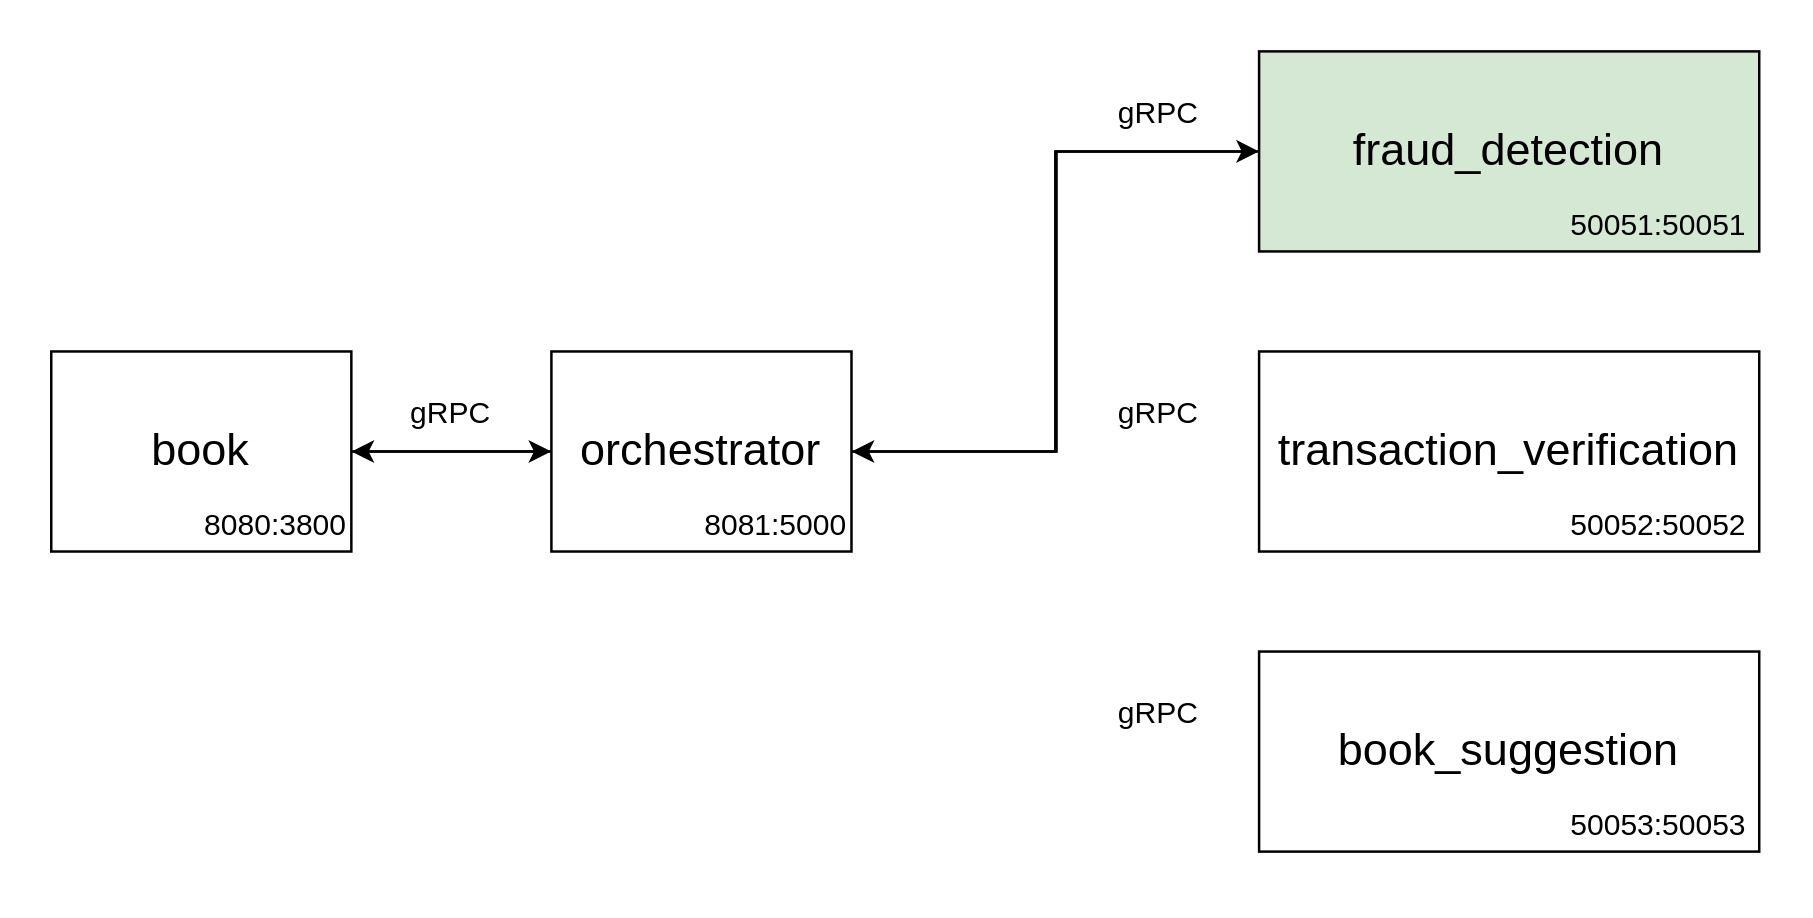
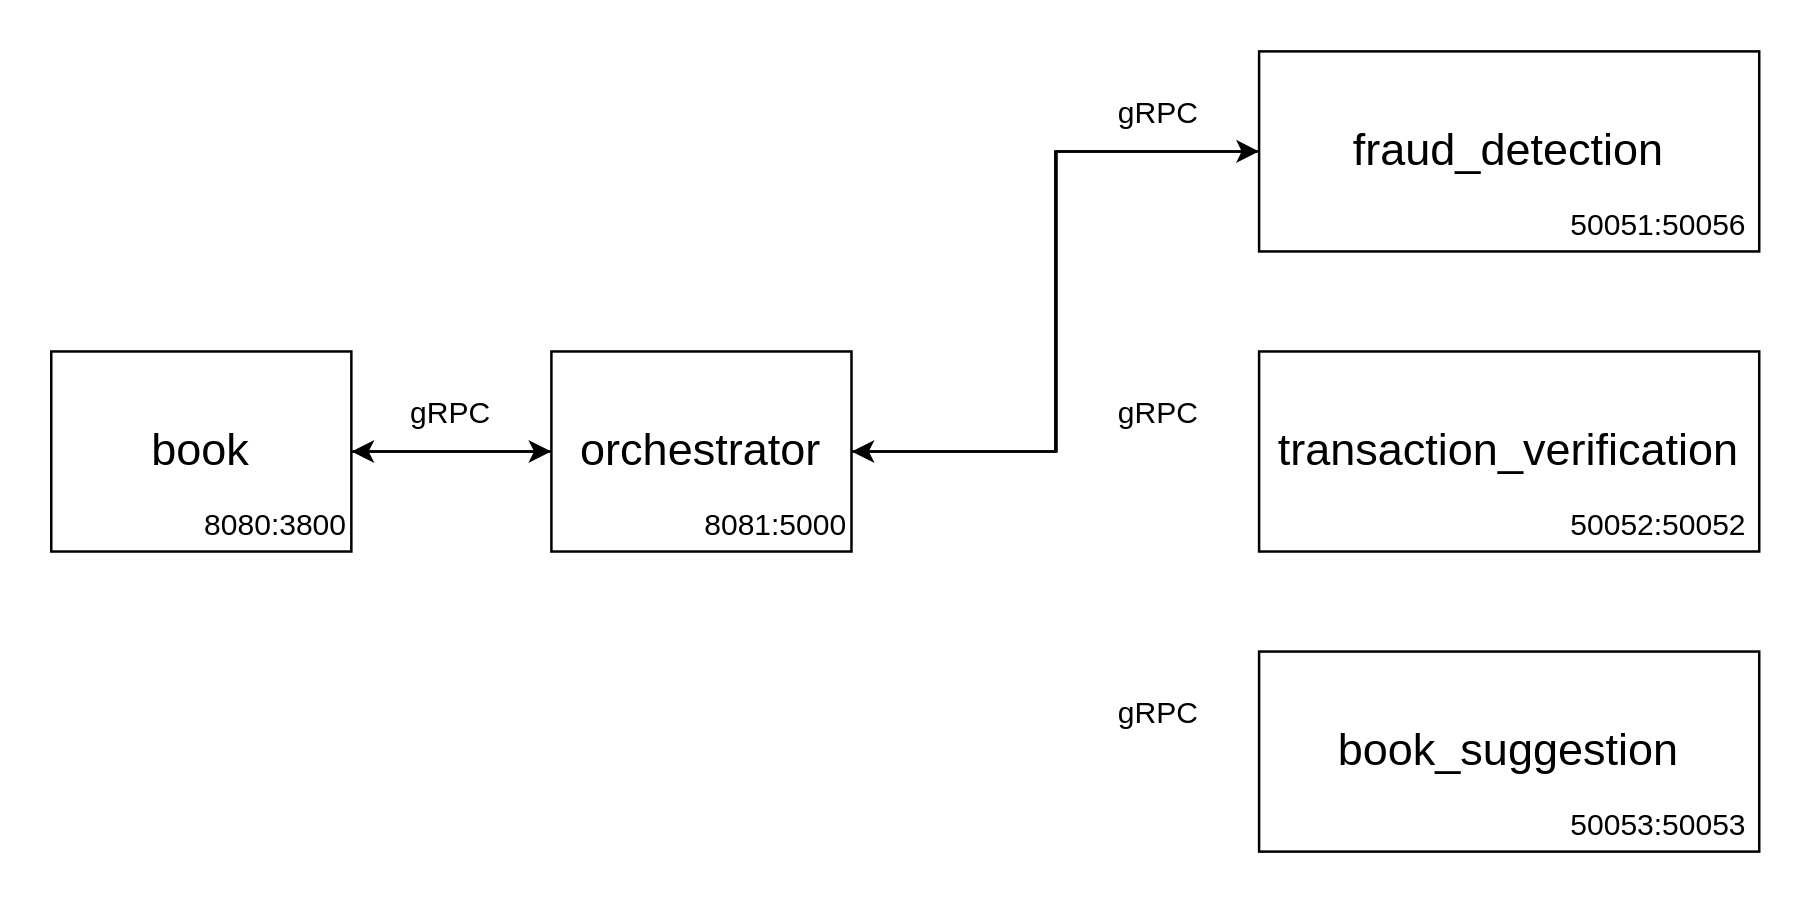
node "fraud_detection": fillcolor #d5e8d4 -> #ffffff
node "50051:50051": label "50051:50051" -> "50051:50056"
